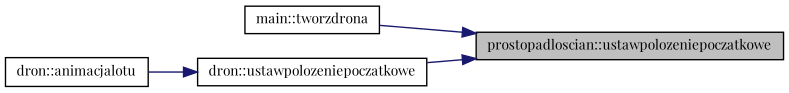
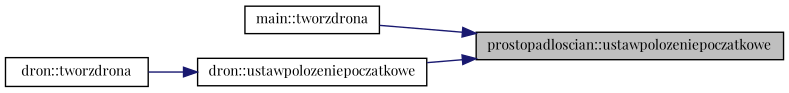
node "dron::animacjalotu": label "dron::animacjalotu" -> "dron::tworzdrona"
